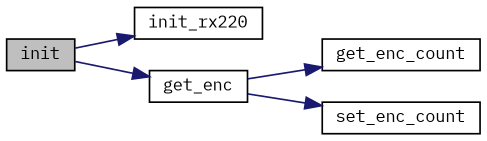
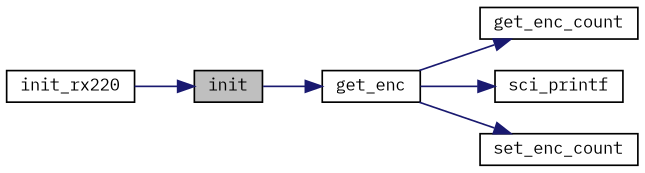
edge "init" -> "init_rx220": reversed
node "sci_printf": added
